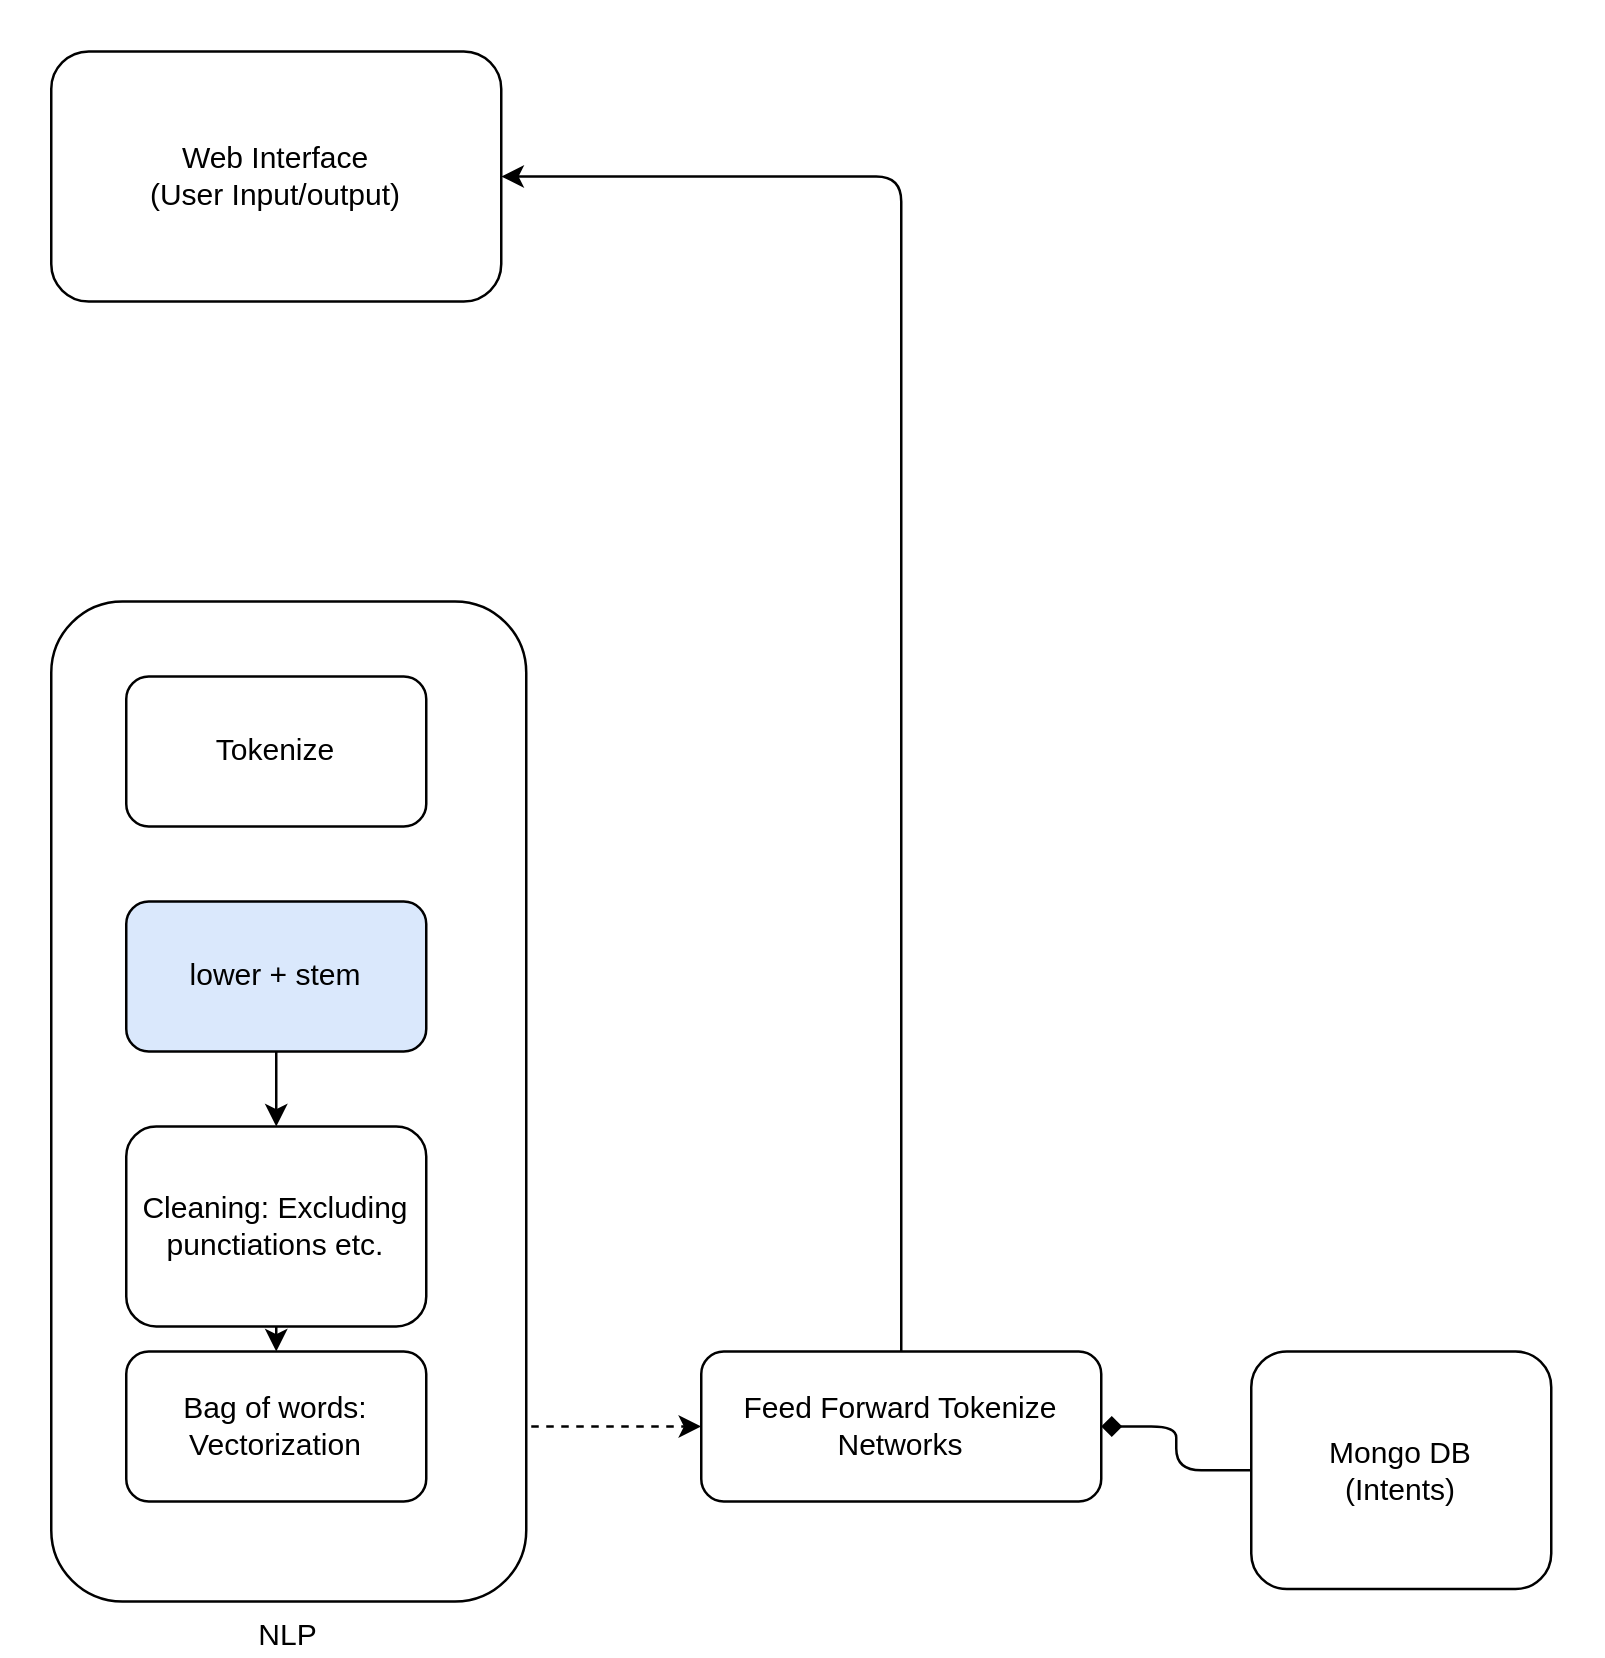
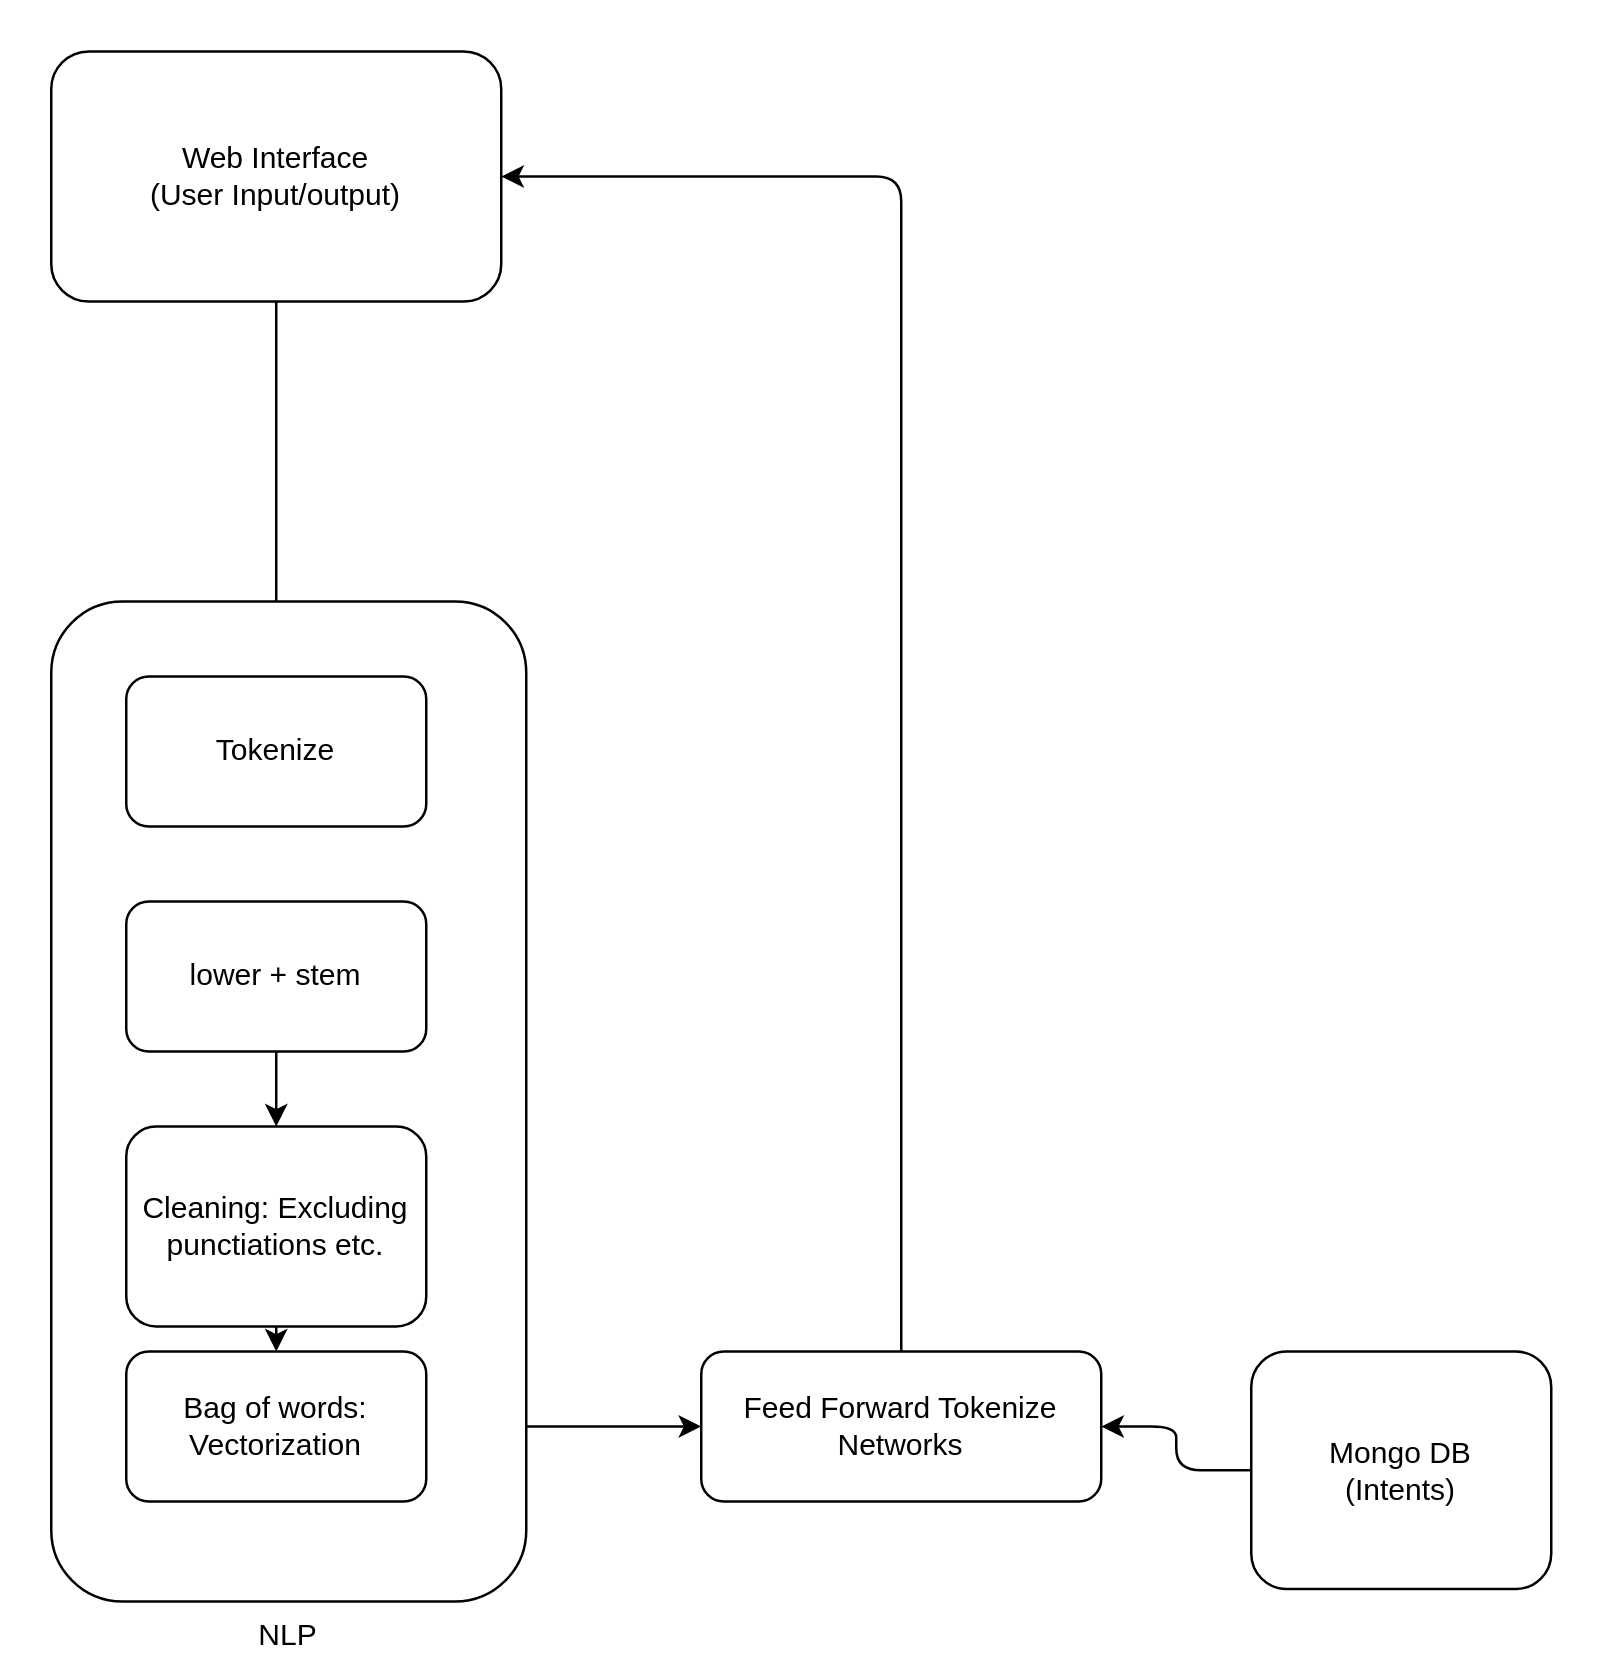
edge "Web Interface (User Input/output)" -> "Tokenize": added
node "lower + stem": fillcolor #dae8fc -> #ffffff
edge "Bag of words: Vectorization" -> "Feed Forward Tokenize Networks": style dashed -> solid
edge "Mongo DB (Intents)" -> "Feed Forward Tokenize Networks": arrowhead diamond -> classic
